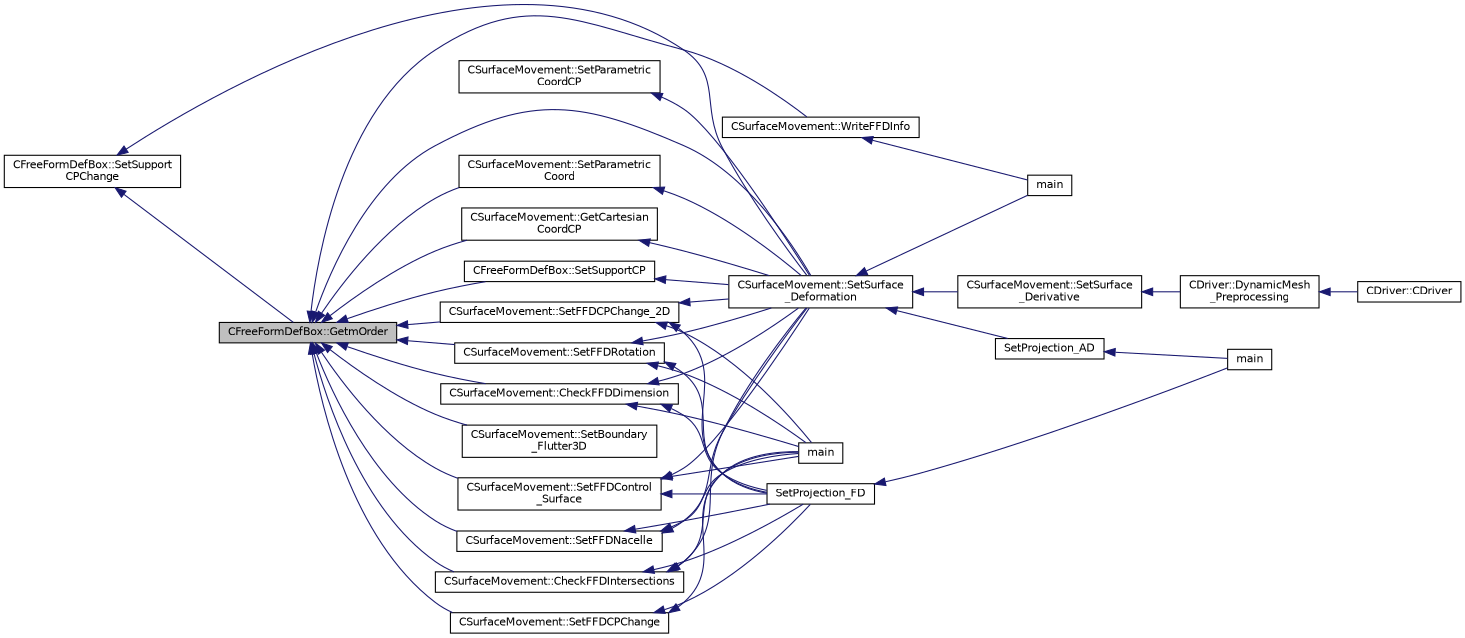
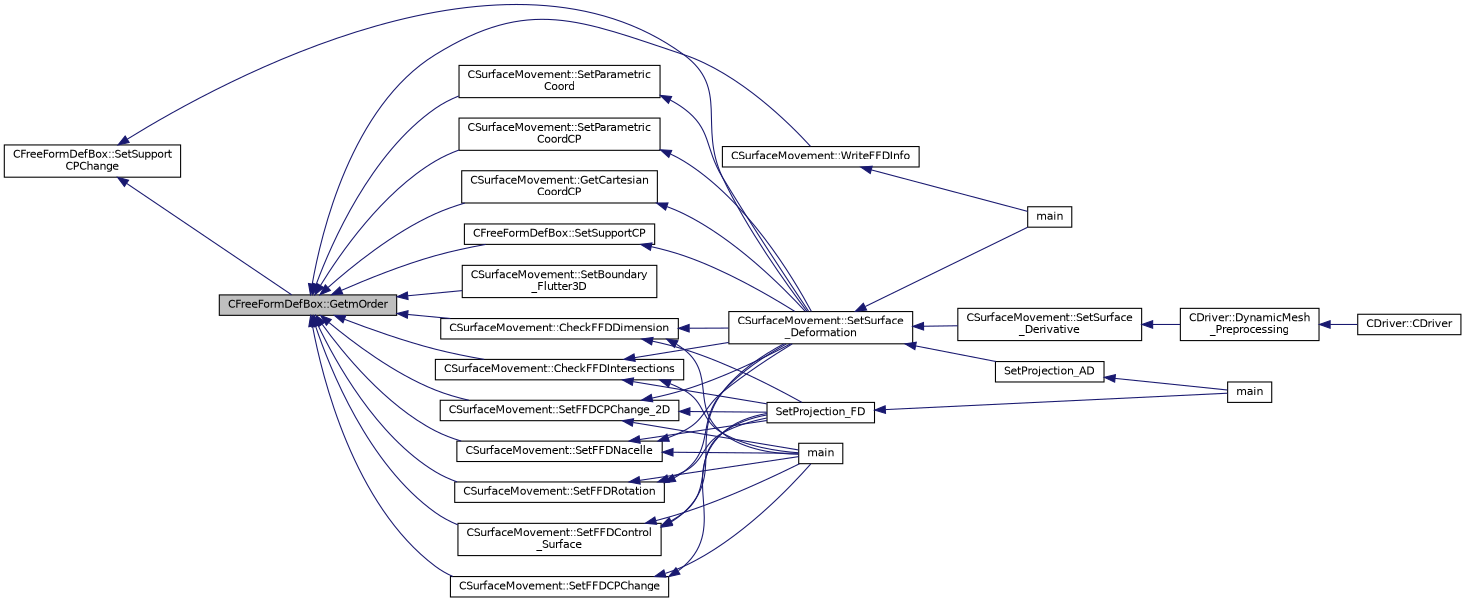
edge "CSurfaceMovement::SetSurface _Deformation" -> "CFreeFormDefBox::GetmOrder": now "CSurfaceMovement::SetParametric CoordCP" -> "CFreeFormDefBox::GetmOrder"
